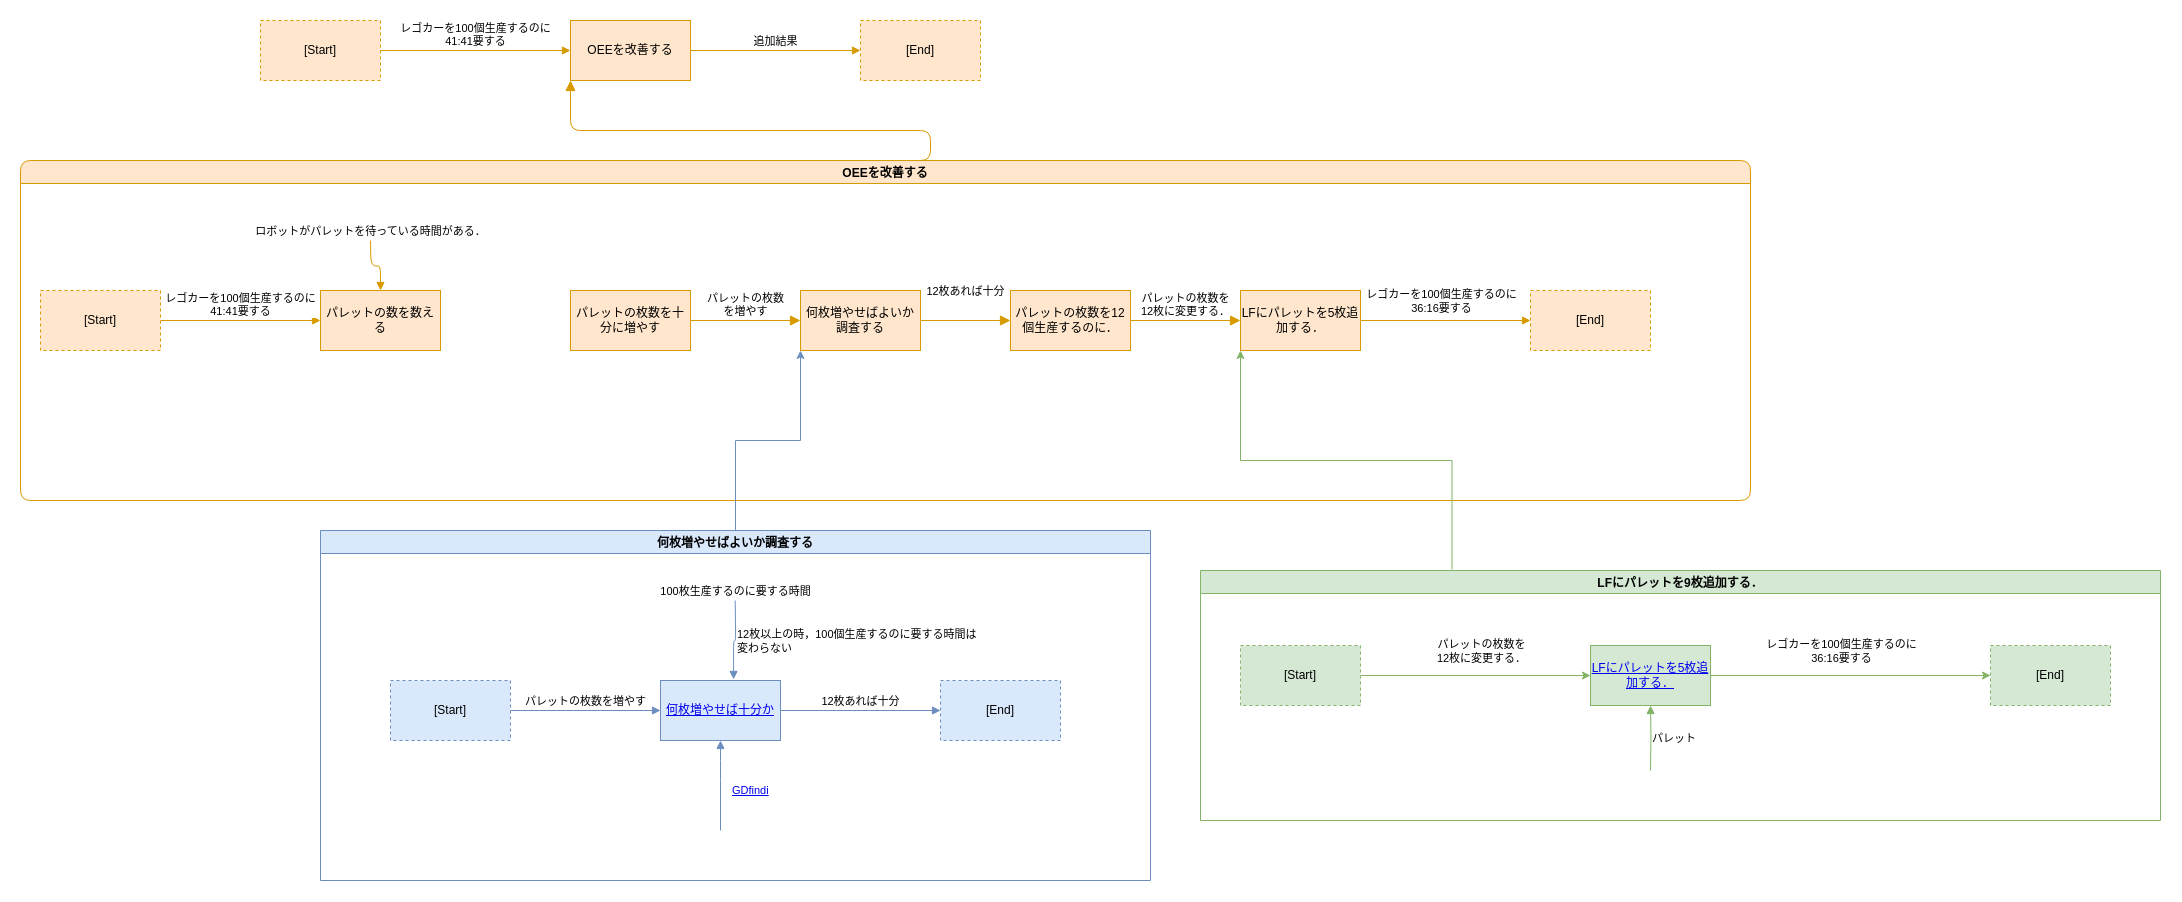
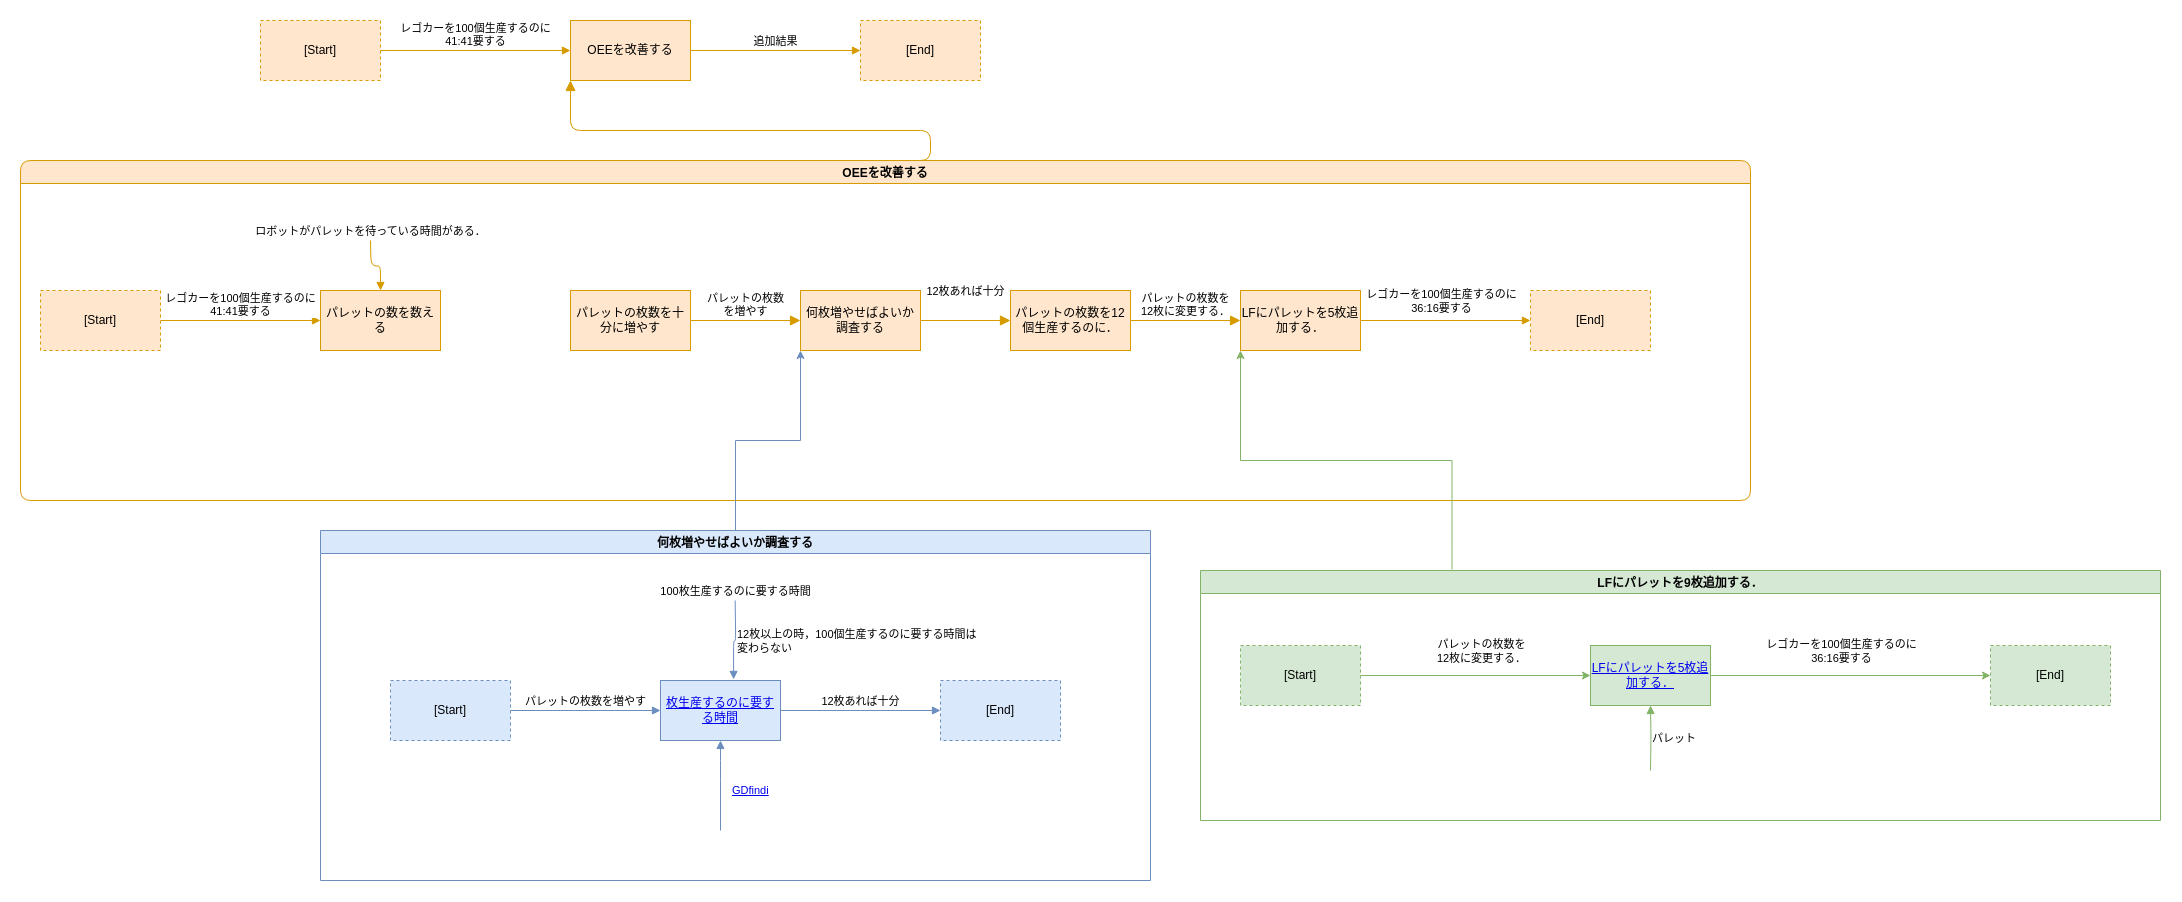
node "何枚増やせば十分か": label "何枚増やせば十分か" -> "枚生産するのに要する時間"
